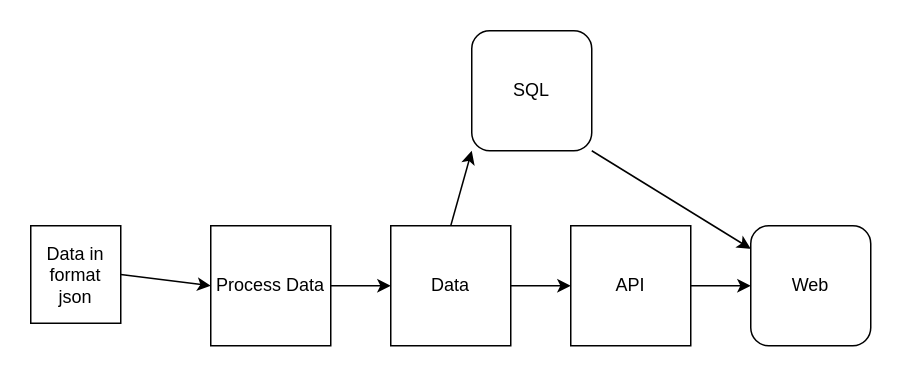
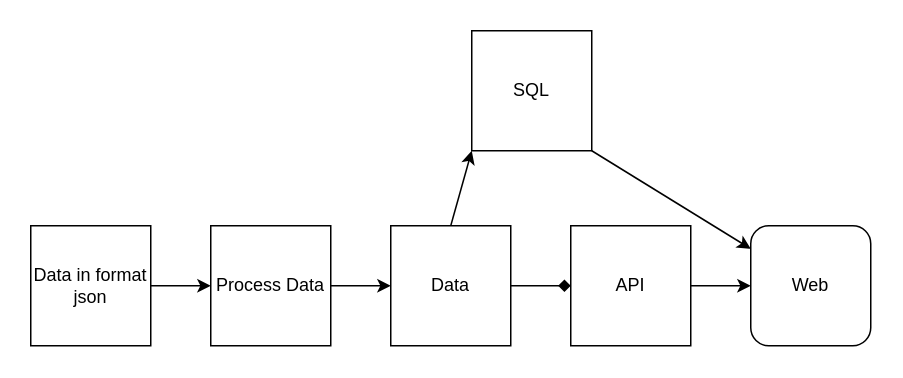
node "SQL": shape rounded rectangle -> rectangle
node "Data in format json": size 90x98 -> 120x120
edge "Data" -> "API": arrowhead classic -> diamond
